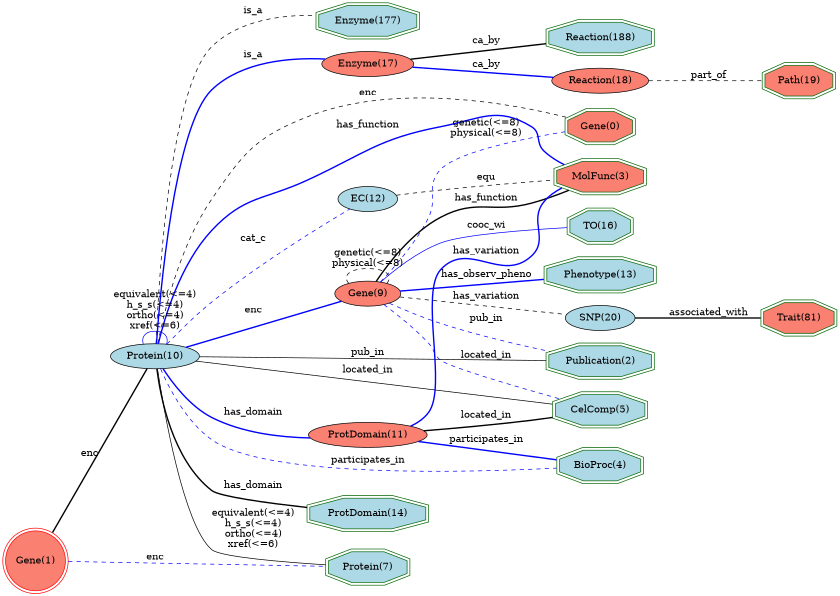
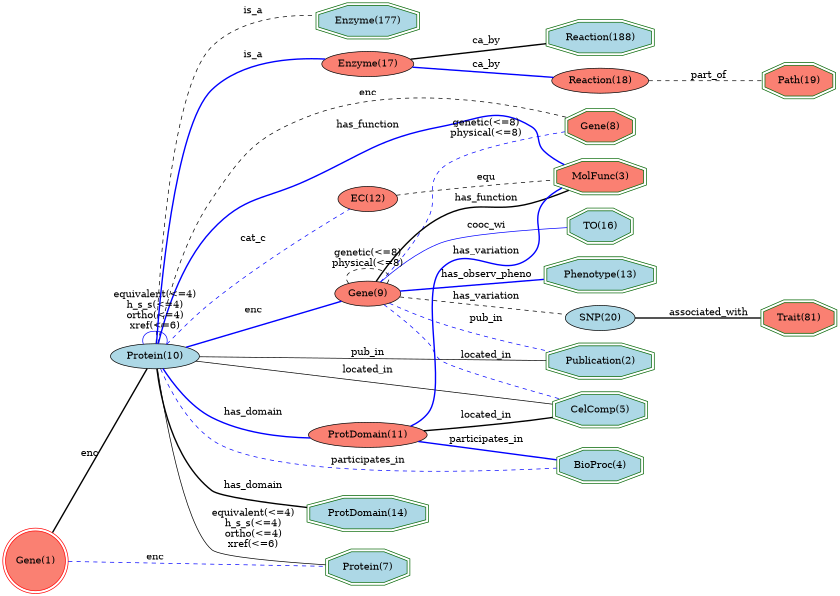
node "Gene(0)": label "Gene(0)" -> "Gene(8)"
node "EC(12)": fillcolor lightblue -> salmon
